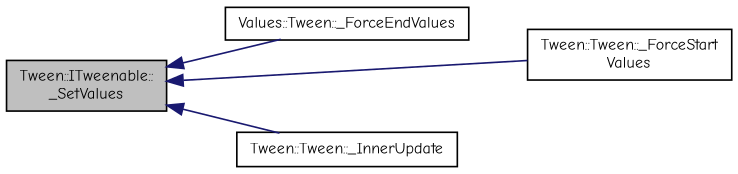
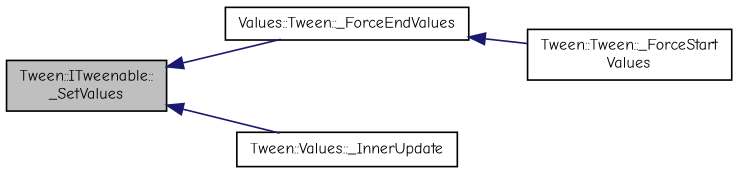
edge "Tween::Tween::_ForceStart Values" -> "Tween::ITweenable:: _SetValues": now "Tween::Tween::_ForceStart Values" -> "Values::Tween::_ForceEndValues"
node "Tween::Tween::_InnerUpdate": label "Tween::Tween::_InnerUpdate" -> "Tween::Values::_InnerUpdate"
